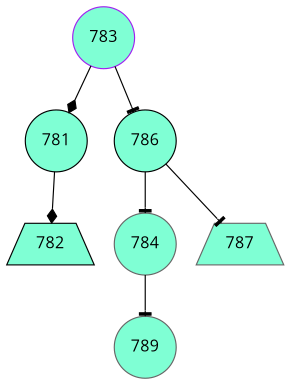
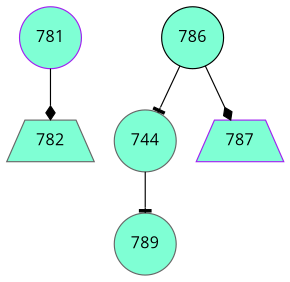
node "783": removed
node "781": color black -> purple
edge "786" -> "787": arrowhead tee -> diamond
node "782": color black -> gray40
node "784": label "784" -> "744"
node "787": color gray40 -> purple
